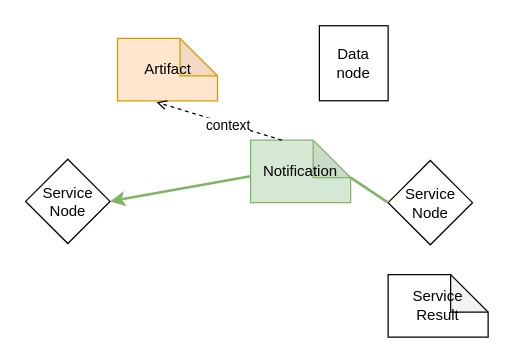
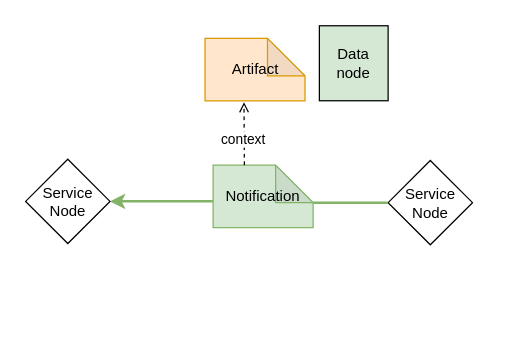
node "Data node": fillcolor #ffffff -> #d5e8d4
node "Artifact": moved (168, 69) -> (255, 69)
node "Notification": moved (301, 171) -> (263, 196)
node "Service Result": removed
